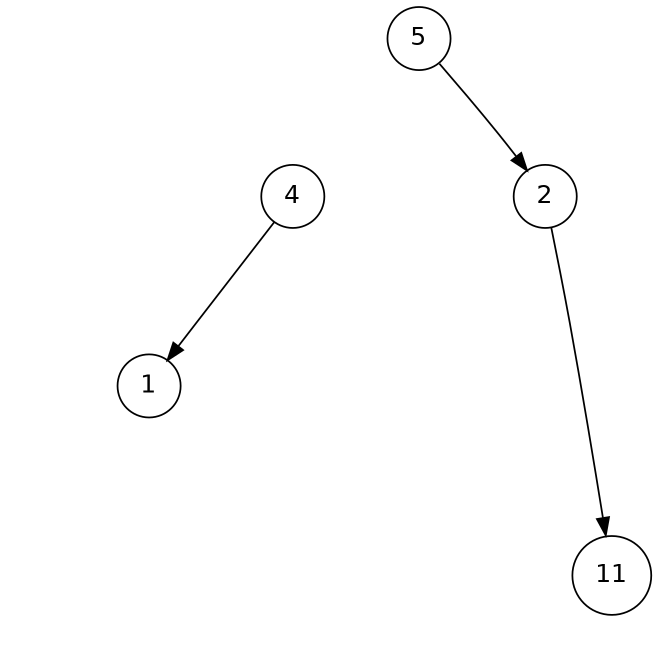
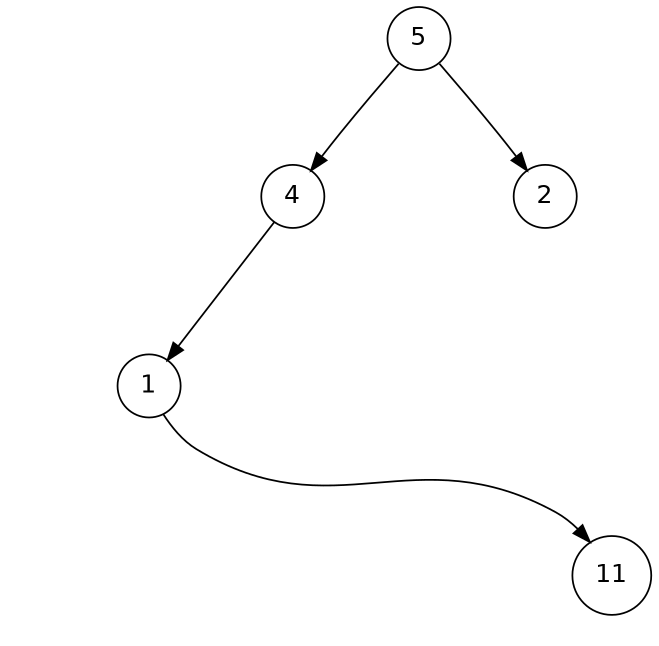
edge "5" -> "4": added
edge "2" -> "11": now "1" -> "11"
